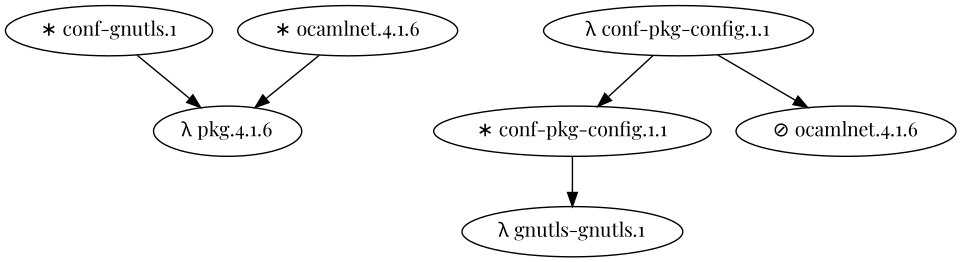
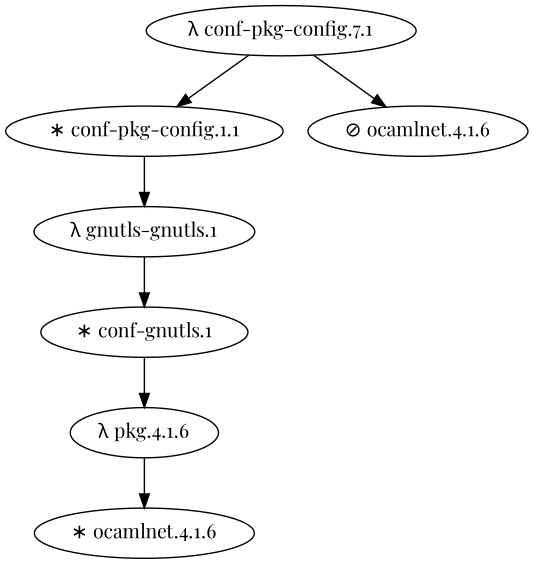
node "λ conf-pkg-config.1.1": label "λ conf-pkg-config.1.1" -> "λ conf-pkg-config.7.1"
edge "∗ ocamlnet.4.1.6" -> "λ pkg.4.1.6": reversed
edge "λ gnutls-gnutls.1" -> "∗ conf-gnutls.1": added
